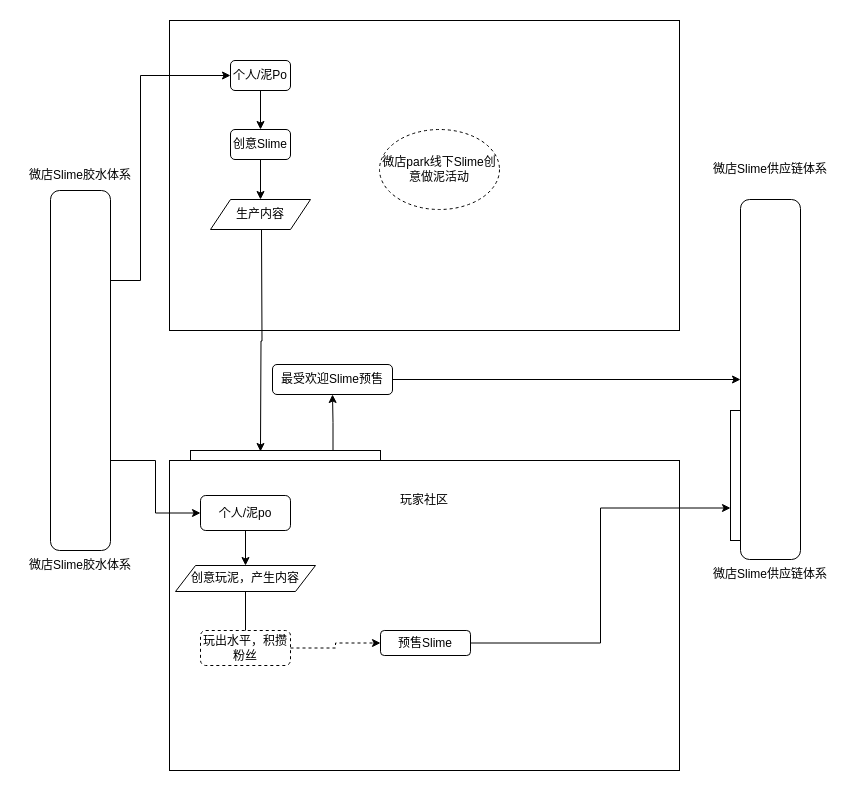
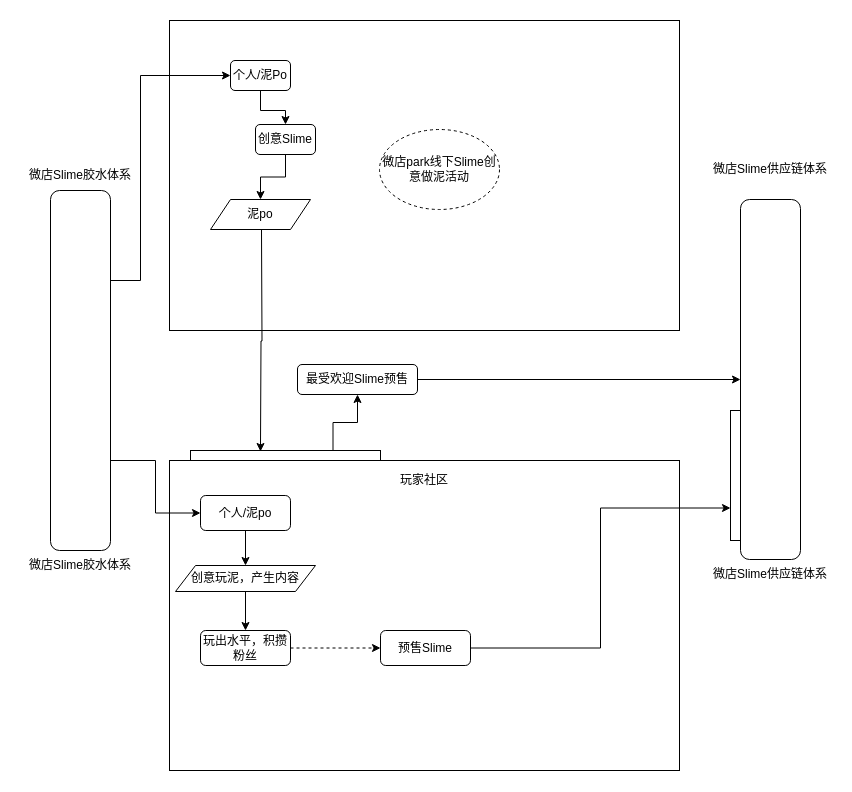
node "创意Slime": moved (261, 145) -> (286, 140)
node "生产内容": label "生产内容" -> "泥po"
node "最受欢迎Slime预售": moved (333, 380) -> (358, 380)
node "玩家社区": moved (425, 501) -> (425, 481)
edge "创意玩泥，产生内容" -- "玩出水平，积攒粉丝": arrowhead none -> classic
node "预售Slime": size 90x25 -> 90x35
node "玩出水平，积攒粉丝": style dashed -> solid
